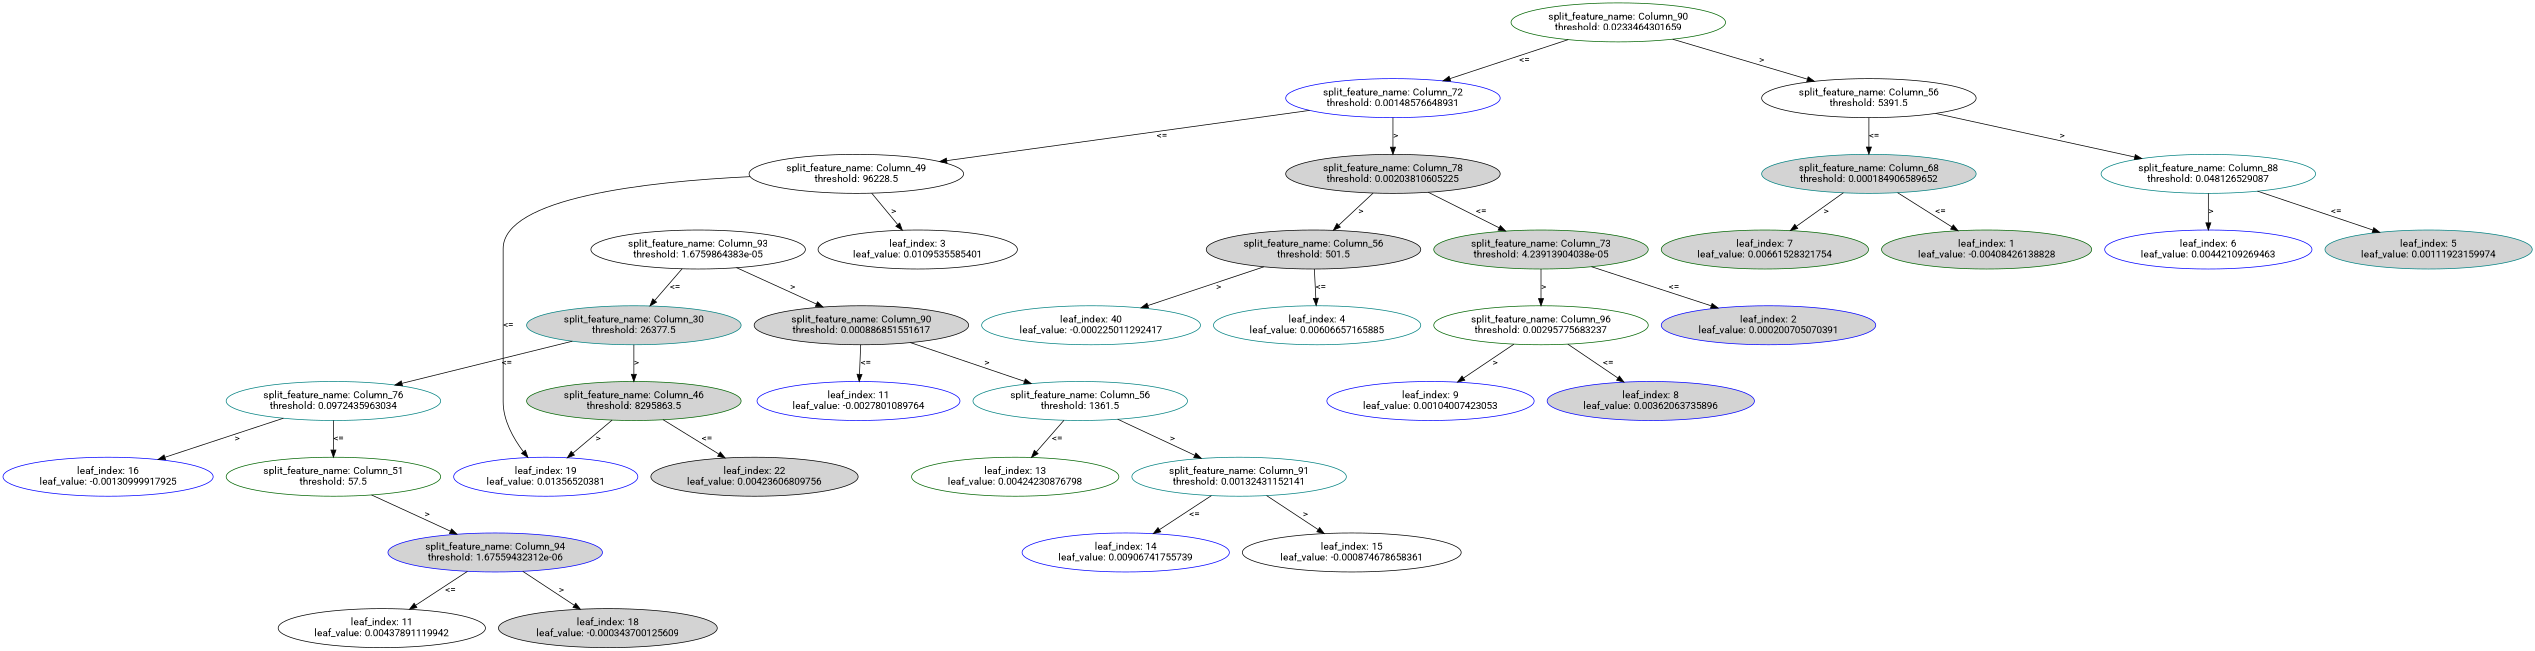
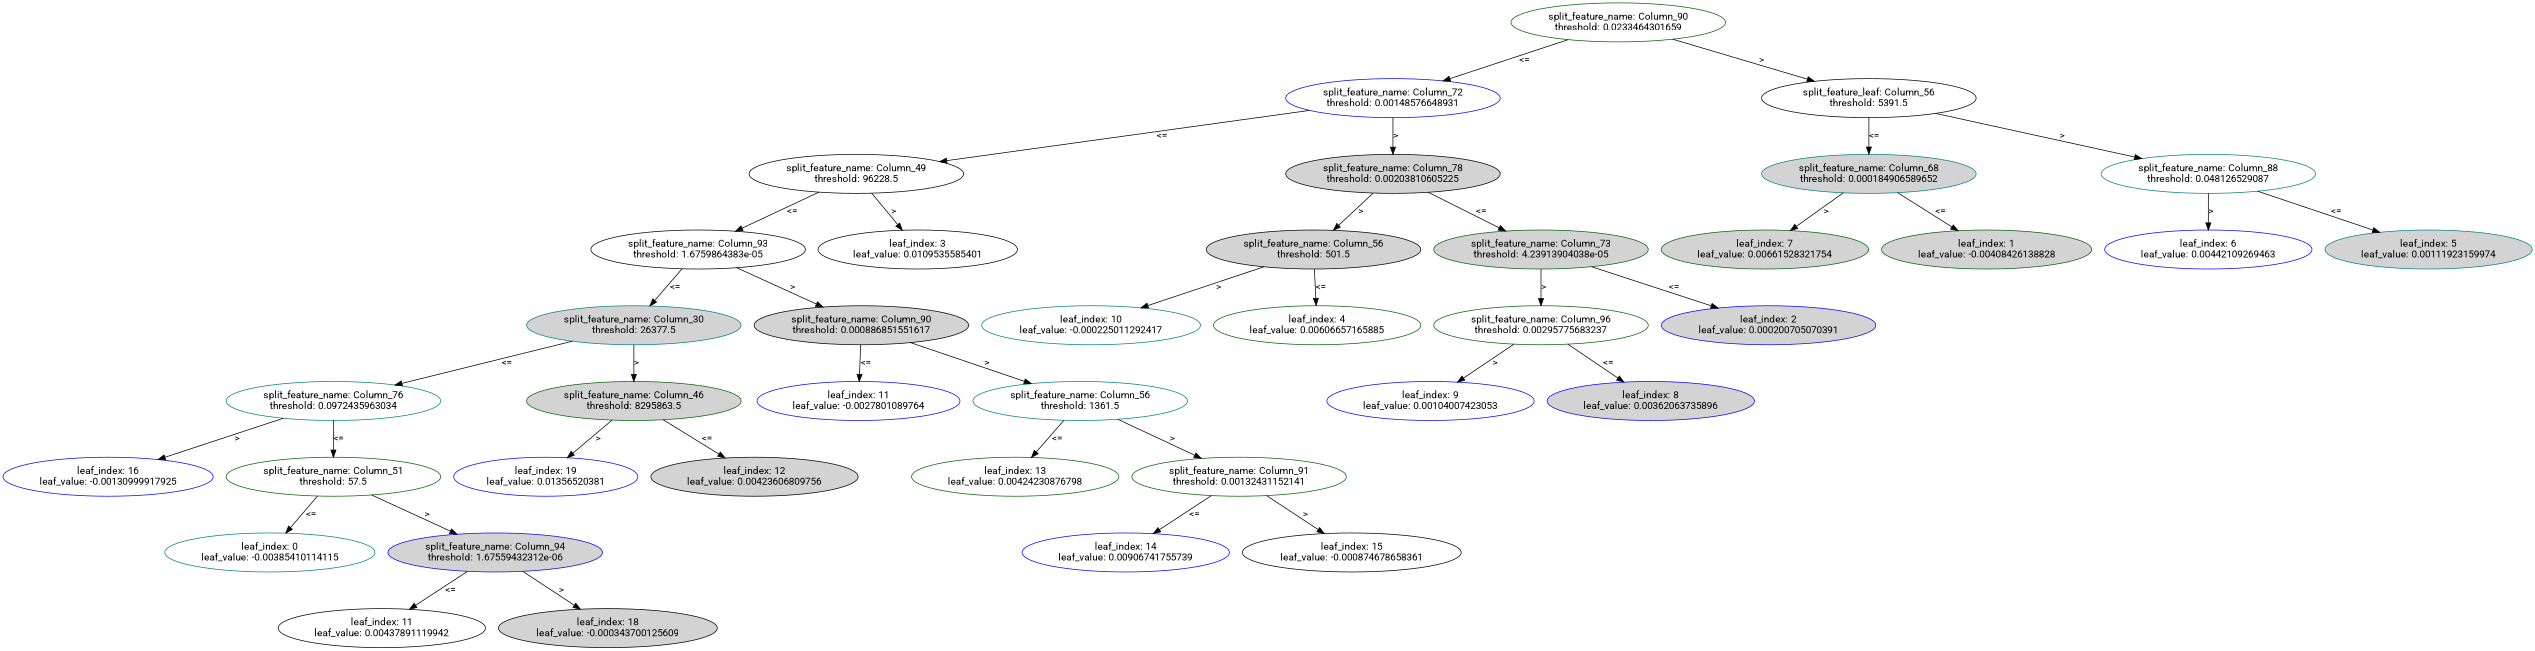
node "split_feature_name: Column_56 threshold: 5391.5": label "split_feature_name: Column_56 threshold: 5391.5" -> "split_feature_leaf: Column_56 threshold: 5391.5"
edge "split_feature_name: Column_49 threshold: 96228.5" -> "leaf_index: 19 leaf_value: 0.01356520381": now "split_feature_name: Column_49 threshold: 96228.5" -> "split_feature_name: Column_93 threshold: 1.6759864383e-05"
node "leaf_index: 40 leaf_value: -0.000225011292417": label "leaf_index: 40 leaf_value: -0.000225011292417" -> "leaf_index: 10 leaf_value: -0.000225011292417"
node "leaf_index: 4 leaf_value: 0.00606657165885": color teal -> darkgreen
node "leaf_index: 22 leaf_value: 0.00423606809756": label "leaf_index: 22 leaf_value: 0.00423606809756" -> "leaf_index: 12 leaf_value: 0.00423606809756"
node "split_feature_name: Column_91 threshold: 0.00132431152141": color teal -> darkgreen
node "leaf_index: 0 leaf_value: -0.00385410114115": added
